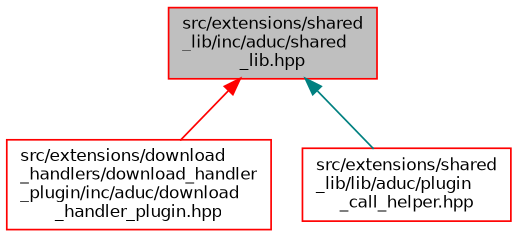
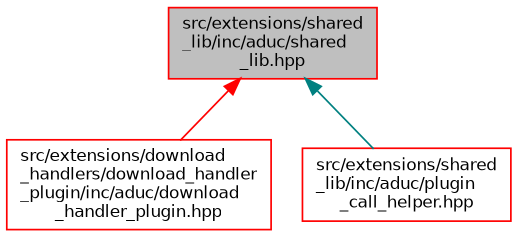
node "src/extensions/shared _lib/lib/aduc/plugin _call_helper.hpp": label "src/extensions/shared _lib/lib/aduc/plugin _call_helper.hpp" -> "src/extensions/shared _lib/inc/aduc/plugin _call_helper.hpp"
